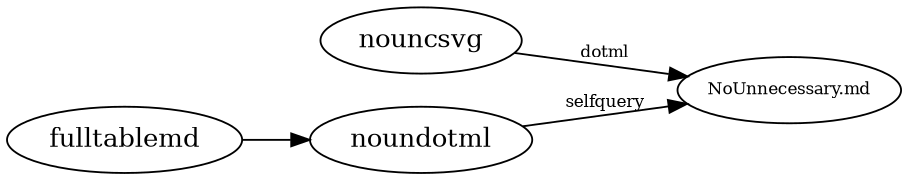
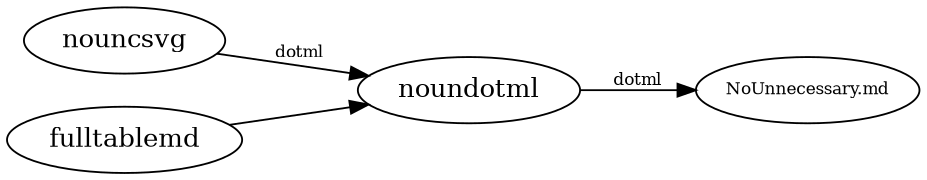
edge "nouncsvg" -> "NoUnnecessary.md": now "nouncsvg" -> "noundotml"
edge "noundotml" -> "NoUnnecessary.md": label "selfquery" -> "dotml"
